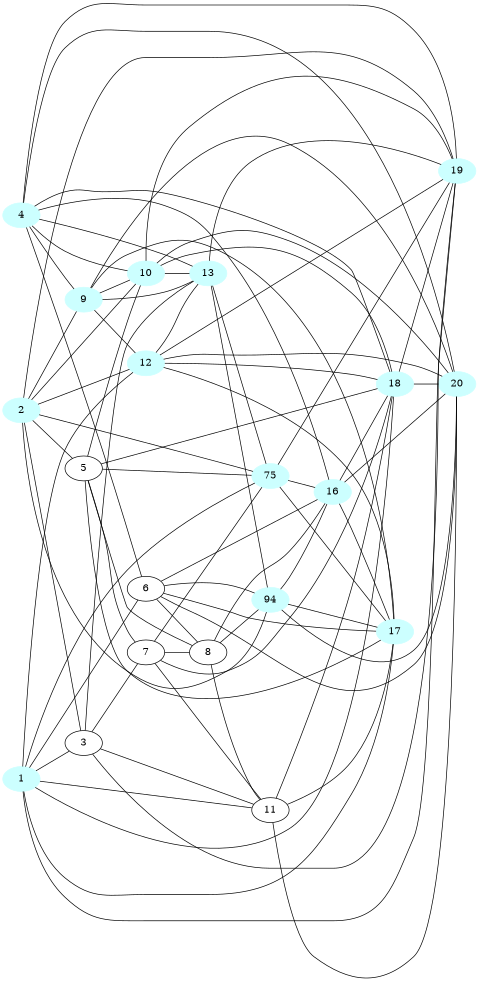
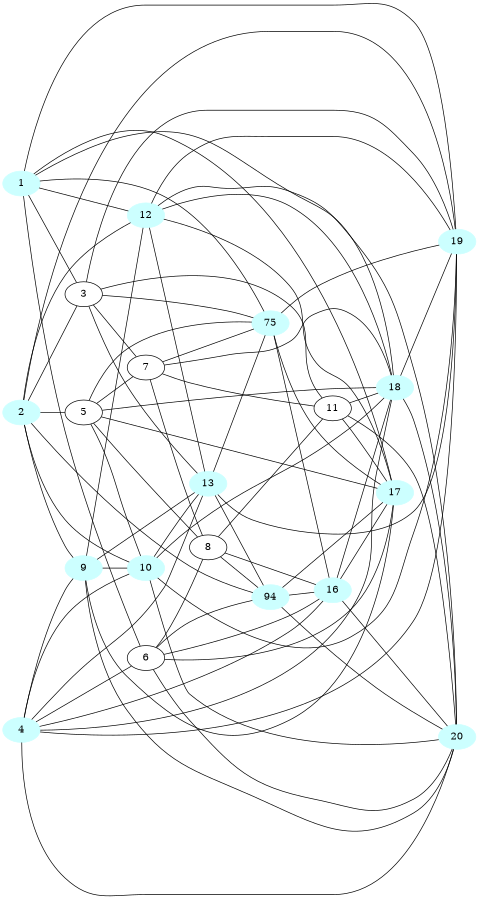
edge "2" -- "75": now "3" -- "75"
edge "1" -- "11": removed
